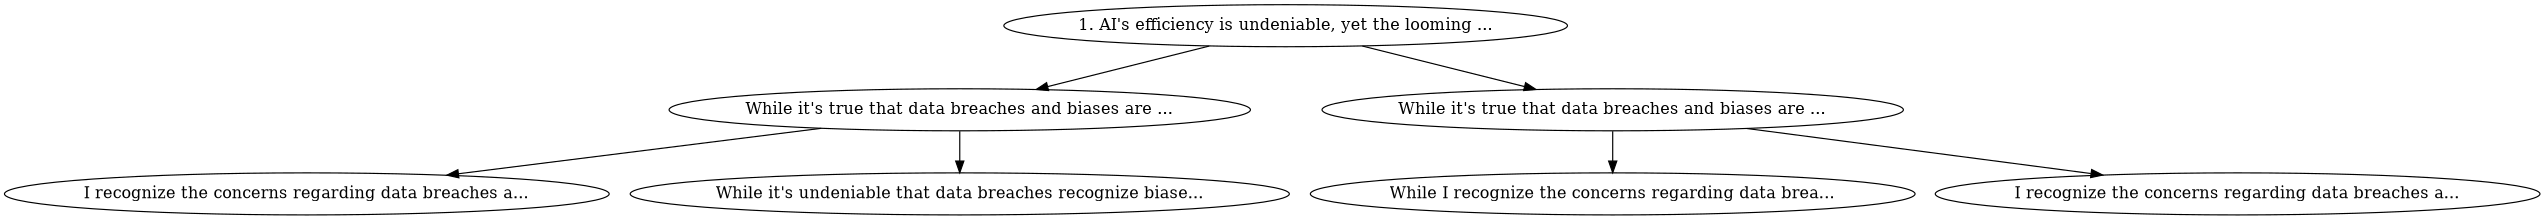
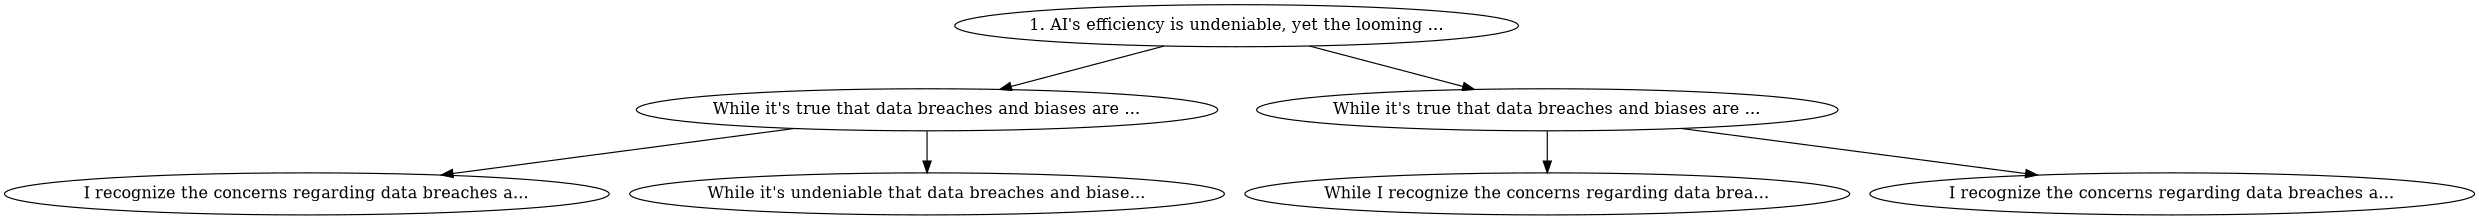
node "While it's undeniable that data breaches recognize biase...": label "While it's undeniable that data breaches recognize biase..." -> "While it's undeniable that data breaches and biase..."
